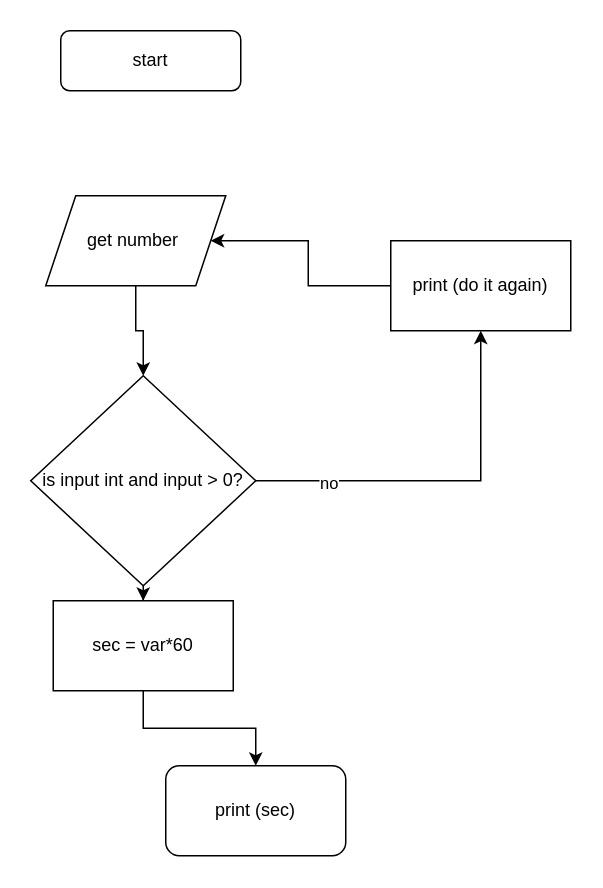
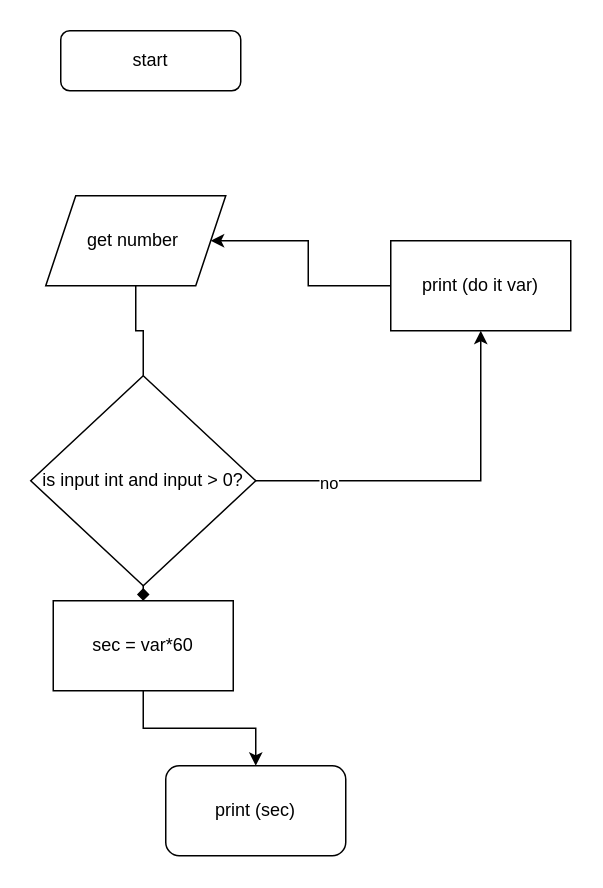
node "print (do it again)": label "print (do it again)" -> "print (do it var)"
edge "get number" -> "is input int and input > 0?": arrowhead classic -> none
edge "is input int and input > 0?" -> "sec = var*60": arrowhead classic -> diamond
